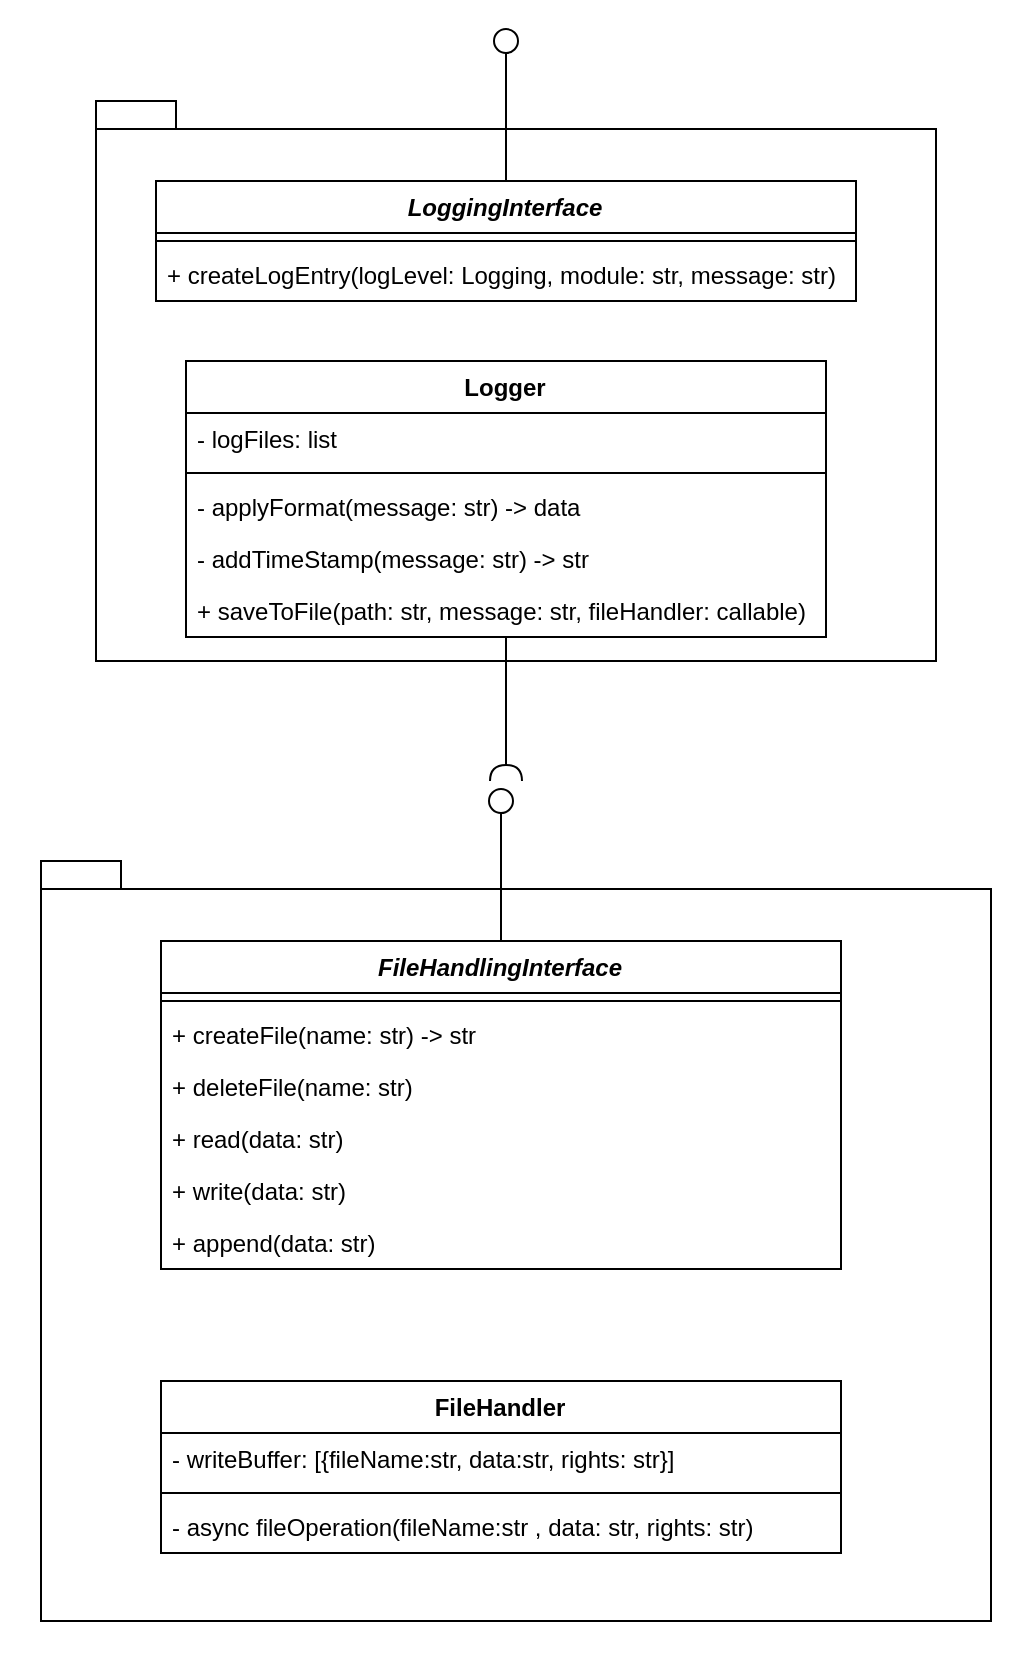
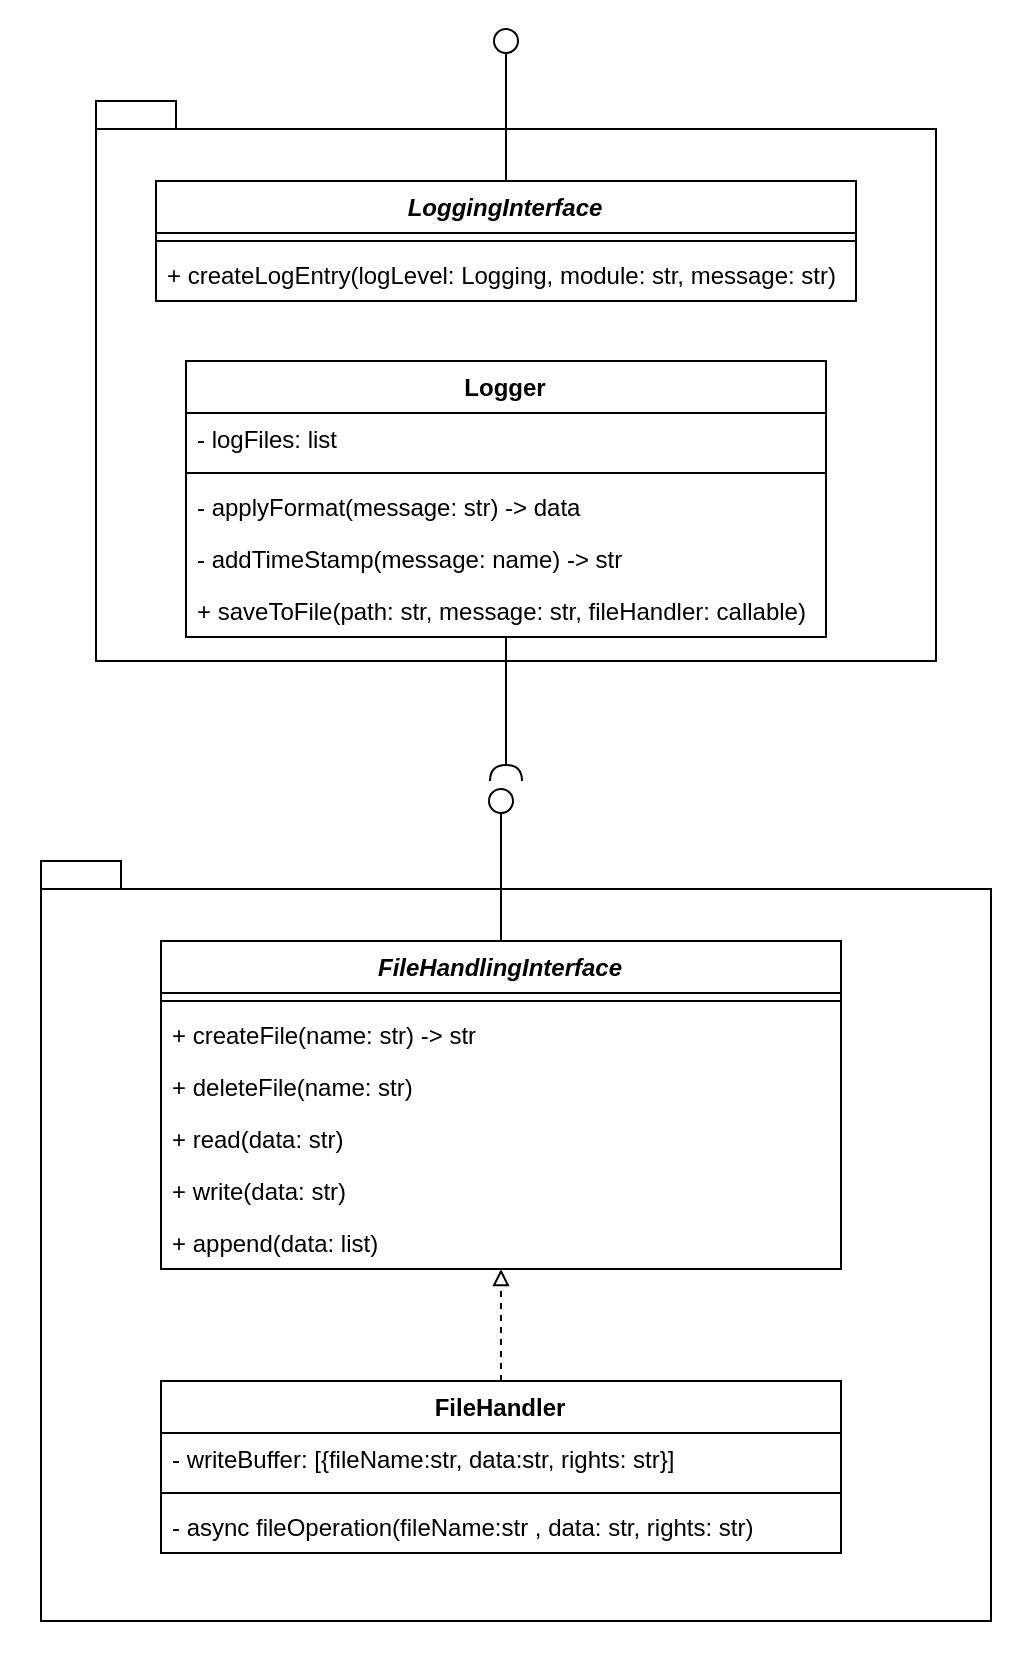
node "- addTimeStamp(message: str) -> str": label "- addTimeStamp(message: str) -> str" -> "- addTimeStamp(message: name) -> str"
node "+ append(data: str)": label "+ append(data: str)" -> "+ append(data: list)"
edge "FileHandler" -> "FileHandlingInterface": added
